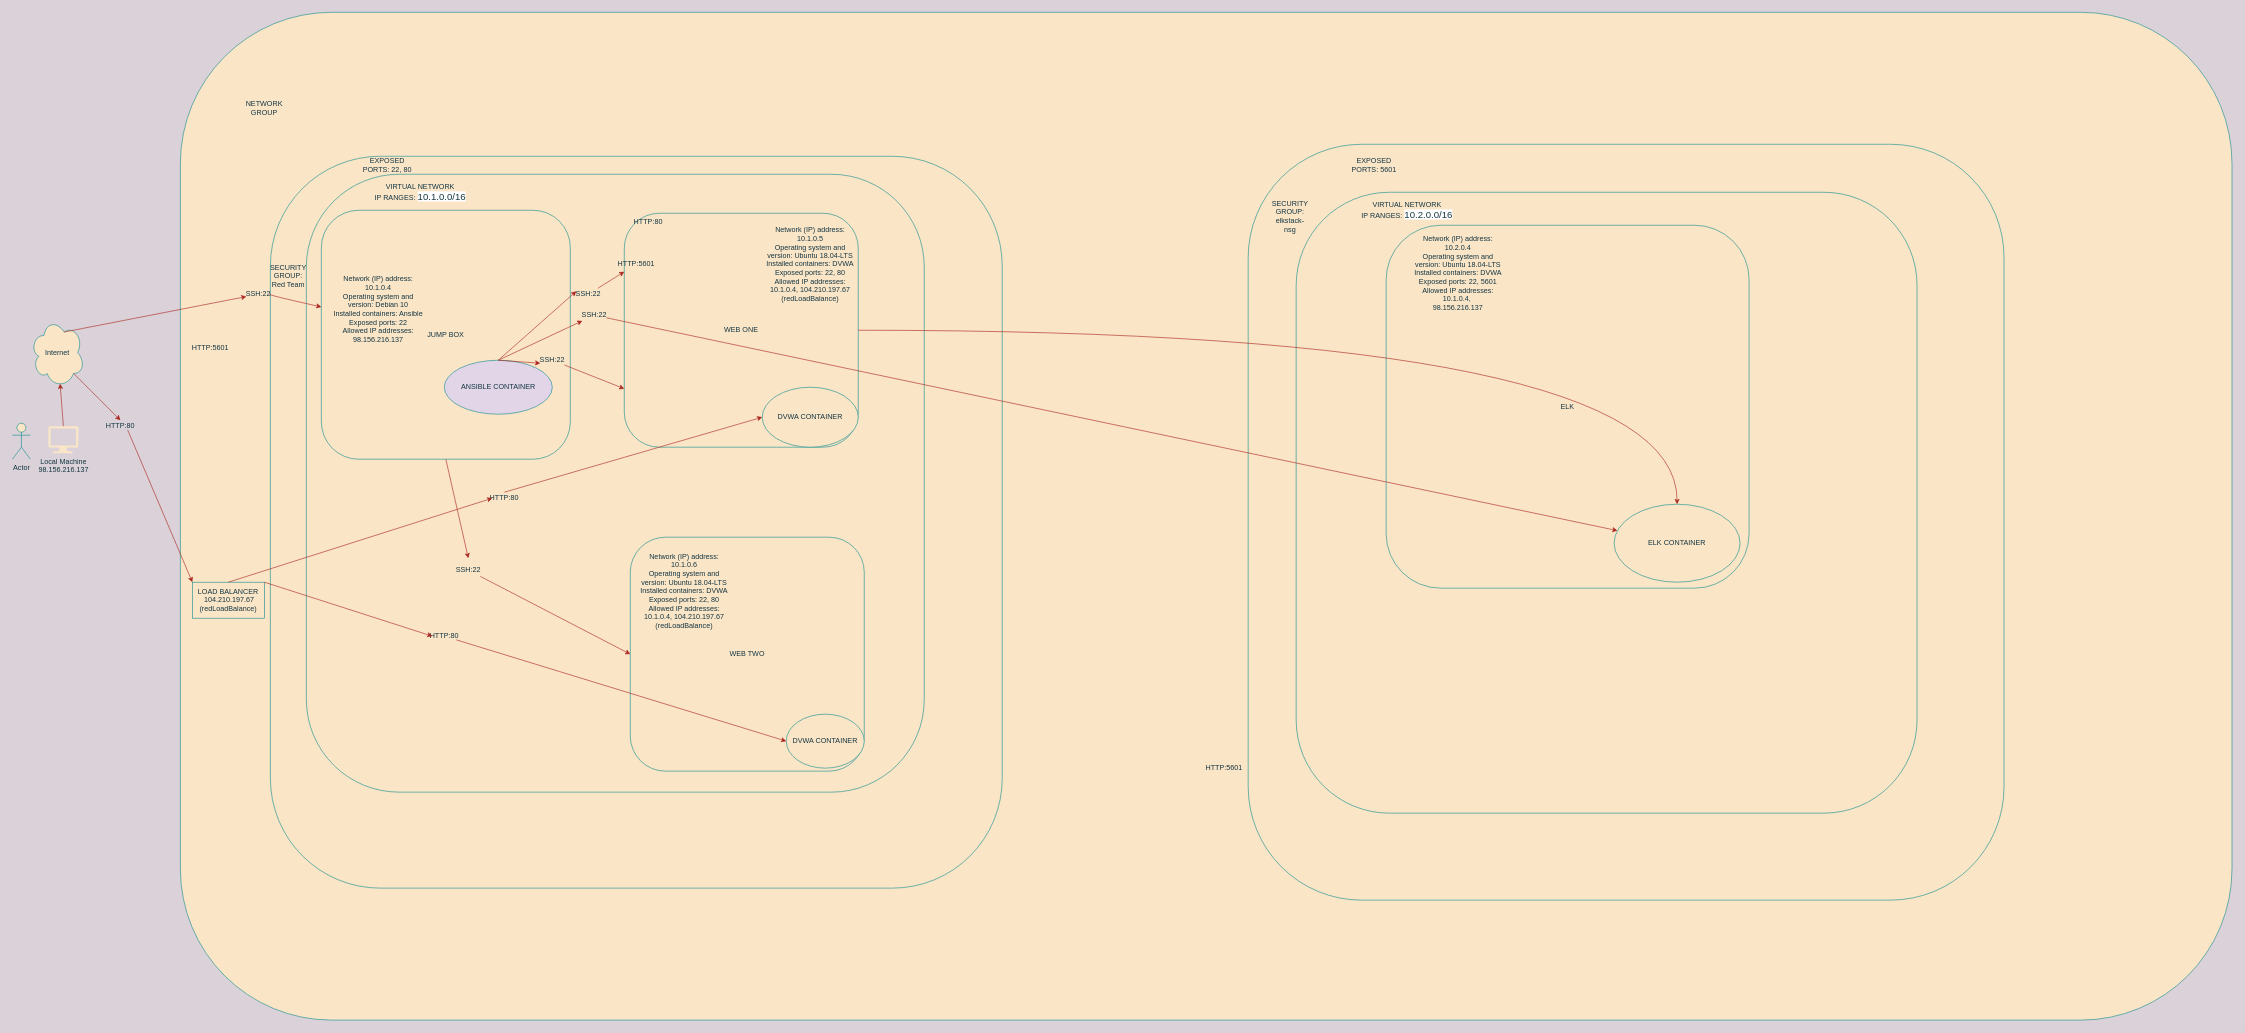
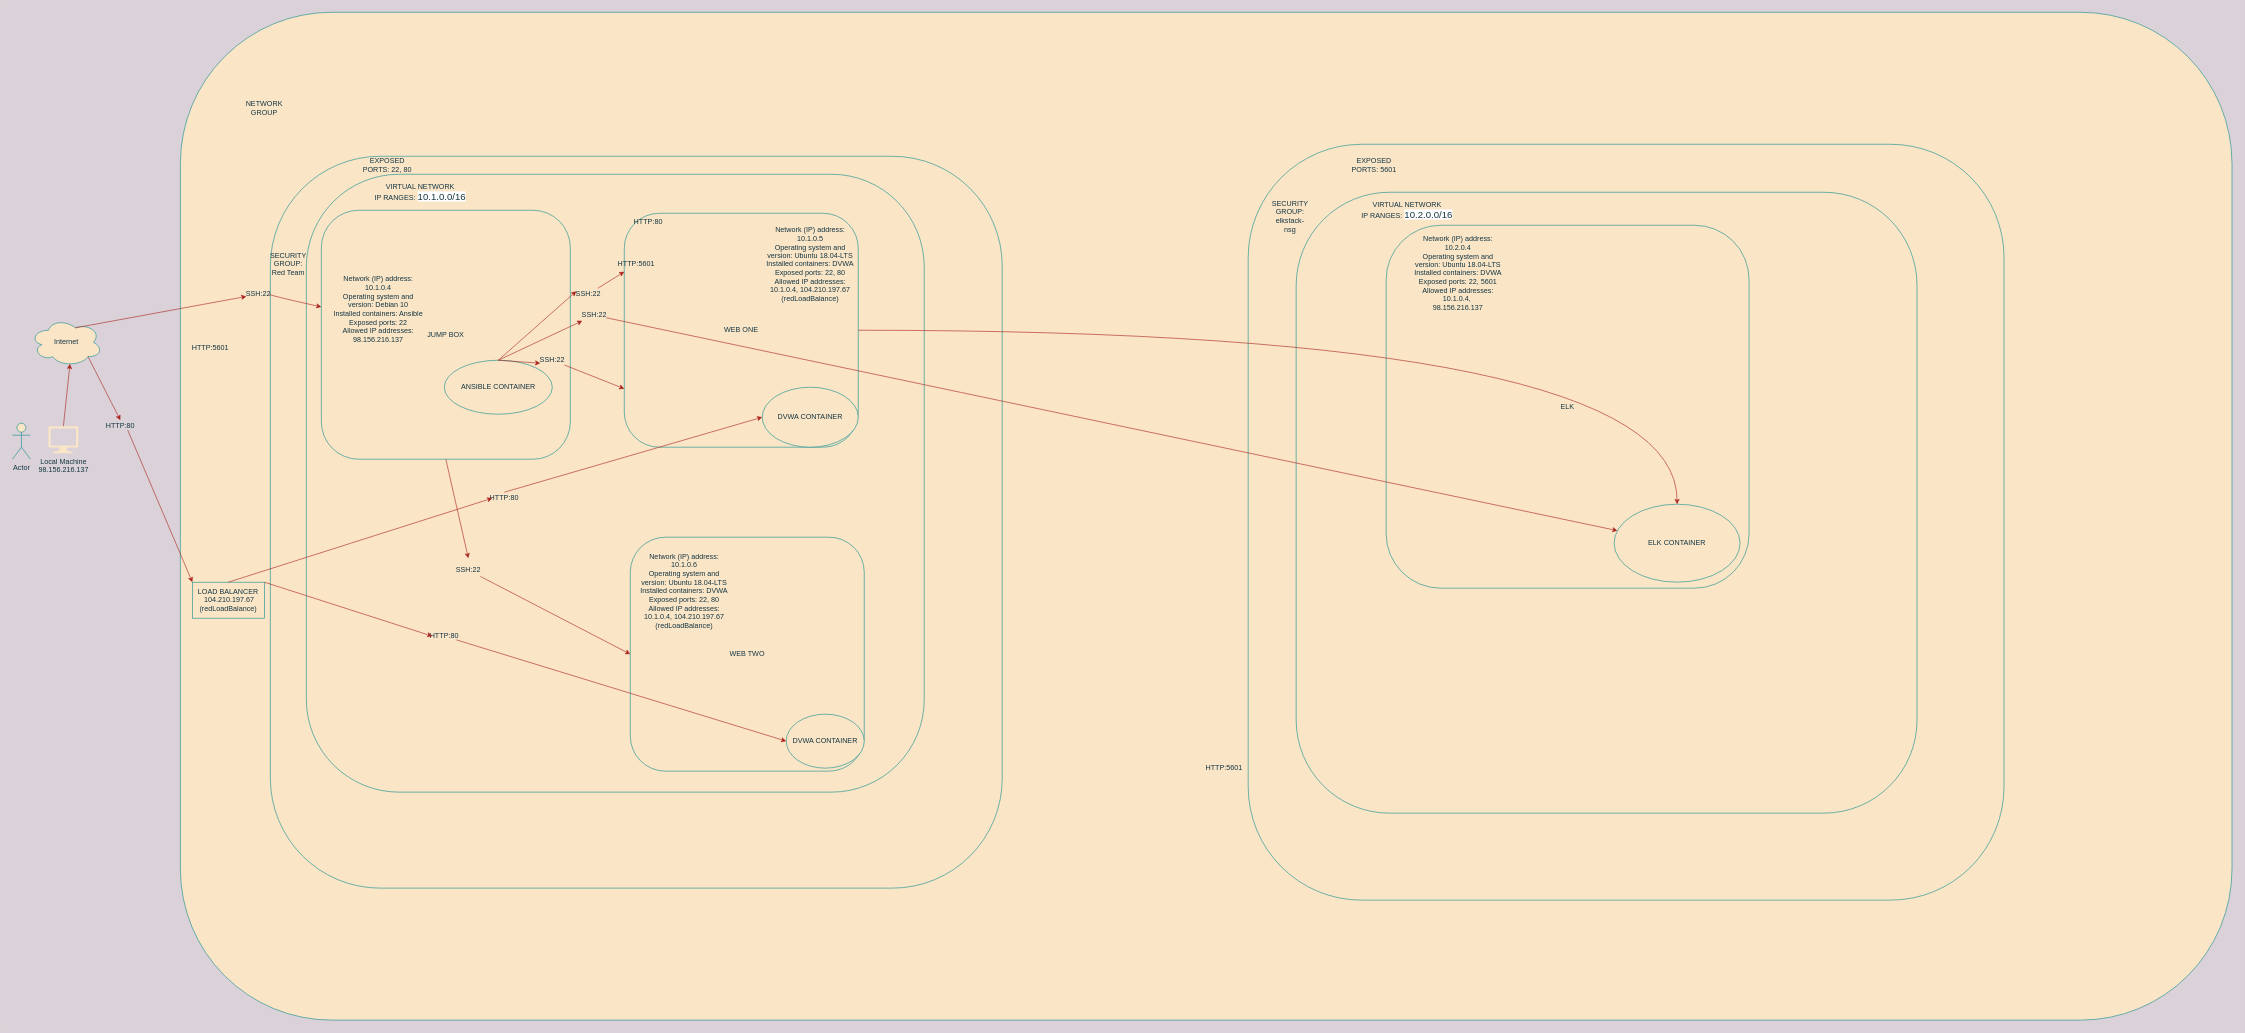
node "SECURITY GROUP: Red Team": moved (288, 276) -> (288, 264)
node "Internet": size 54x69 -> 72x48
node "ANSIBLE CONTAINER": fillcolor #e1d5e7 -> #fae5c7
